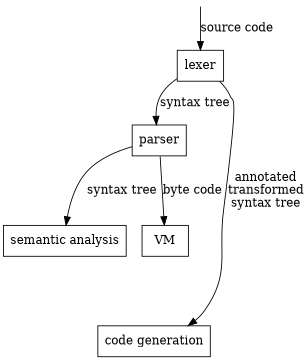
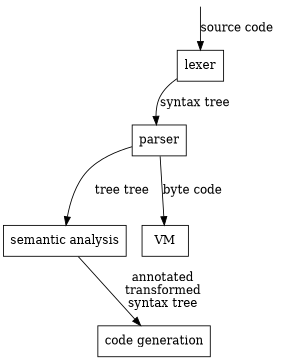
edge "parser" -> "semantic analysis": label "syntax tree" -> "tree tree"
edge "lexer" -> "code generation": now "semantic analysis" -> "code generation"
